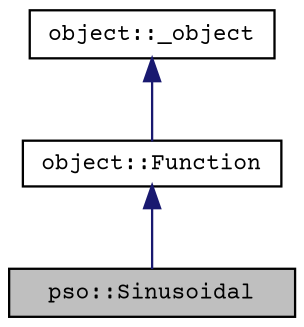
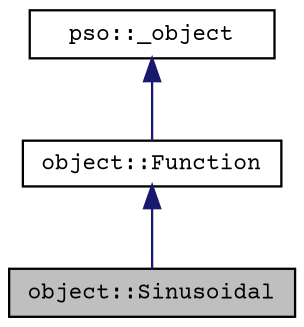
node "object::_object": label "object::_object" -> "pso::_object"
node "pso::Sinusoidal": label "pso::Sinusoidal" -> "object::Sinusoidal"
